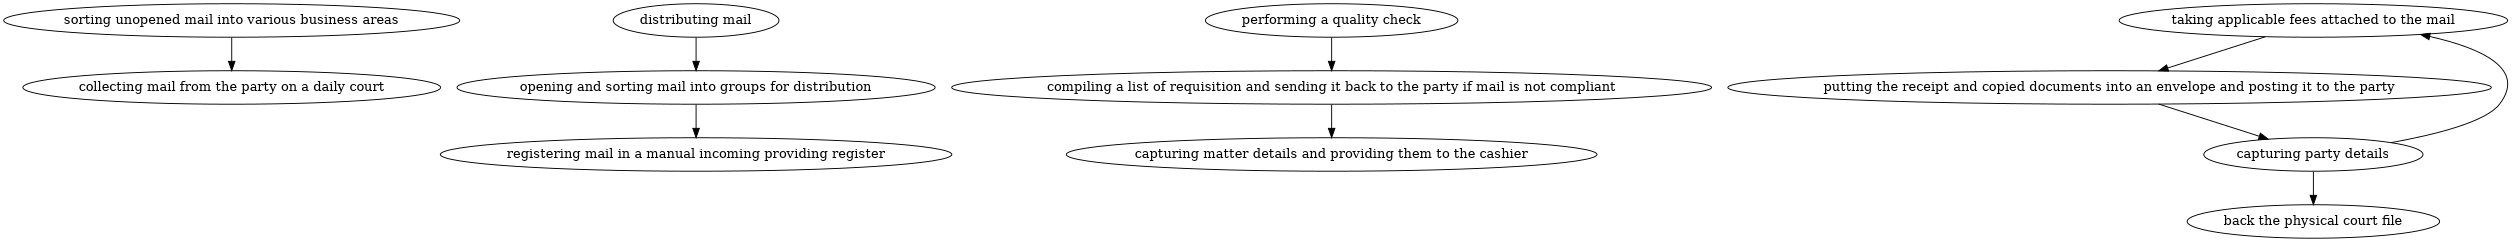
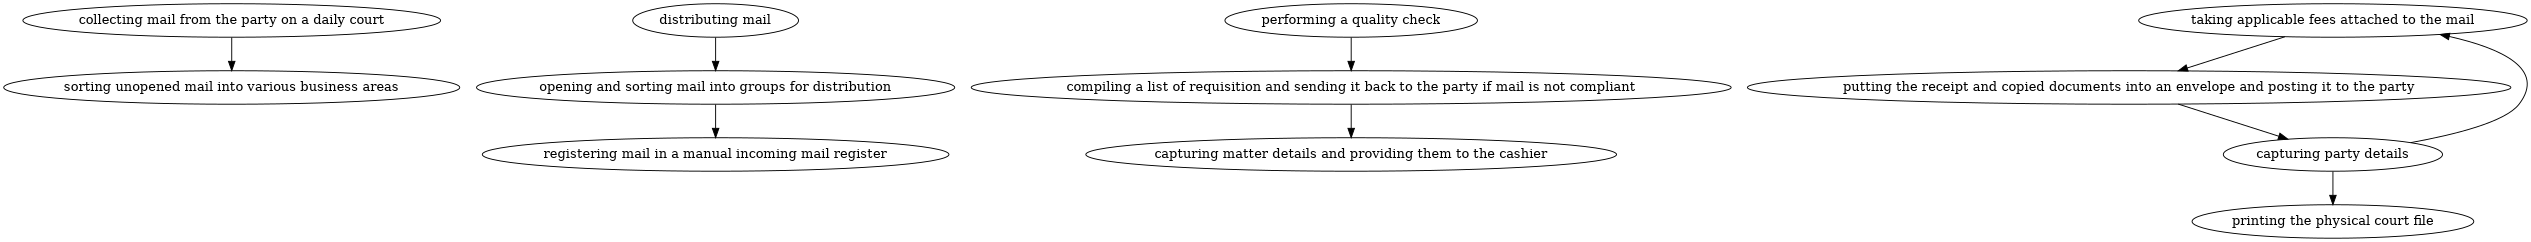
edge "sorting unopened mail into various business areas" -> "collecting mail from the party on a daily court": reversed
node "registering mail in a manual incoming providing register": label "registering mail in a manual incoming providing register" -> "registering mail in a manual incoming mail register"
node "back the physical court file": label "back the physical court file" -> "printing the physical court file"
